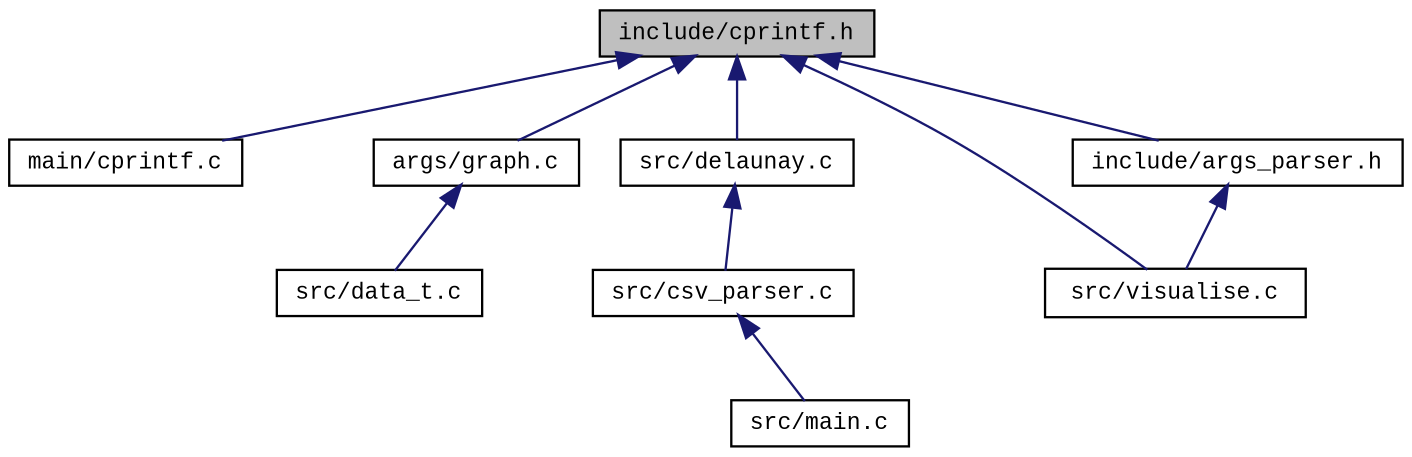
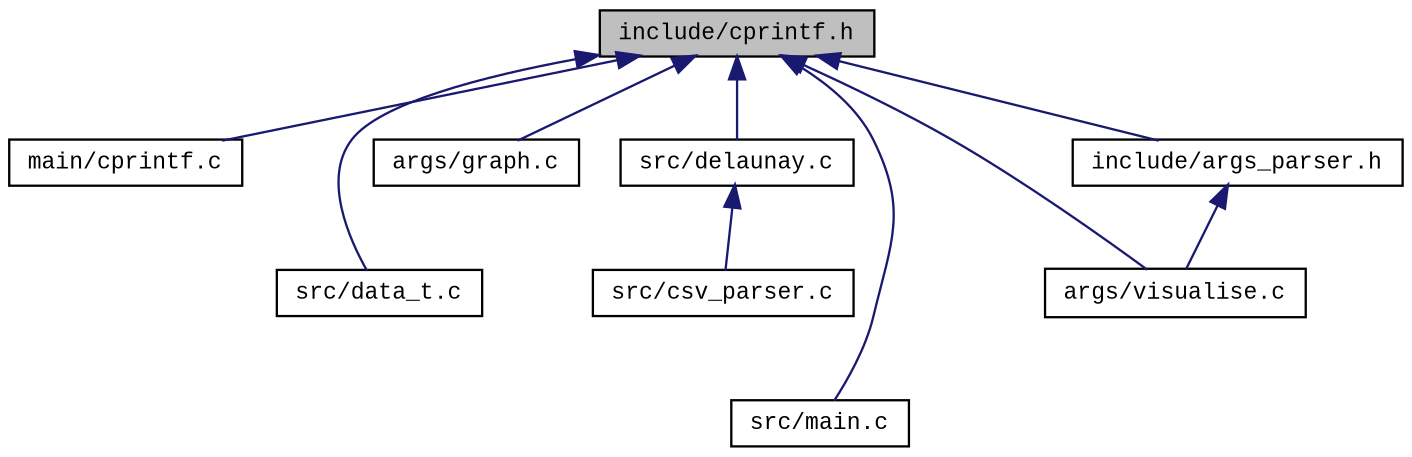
edge "src/data_t.c" -> "args/graph.c": now "src/data_t.c" -> "include/cprintf.h"
node "src/visualise.c": label "src/visualise.c" -> "args/visualise.c"
edge "src/main.c" -> "src/csv_parser.c": now "src/main.c" -> "include/cprintf.h"
